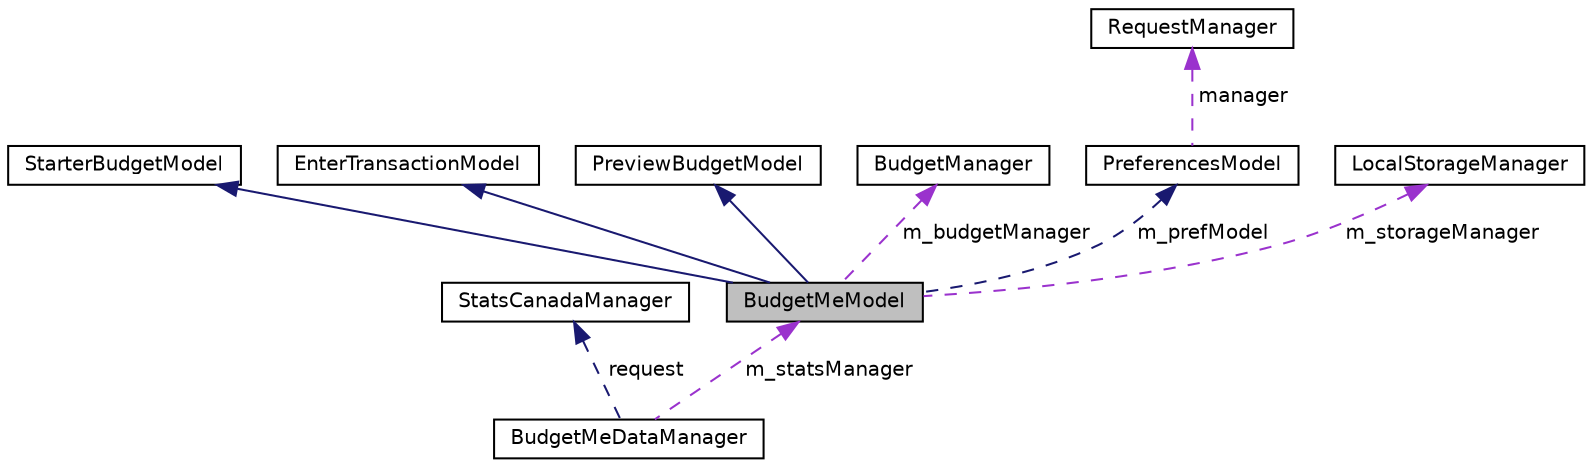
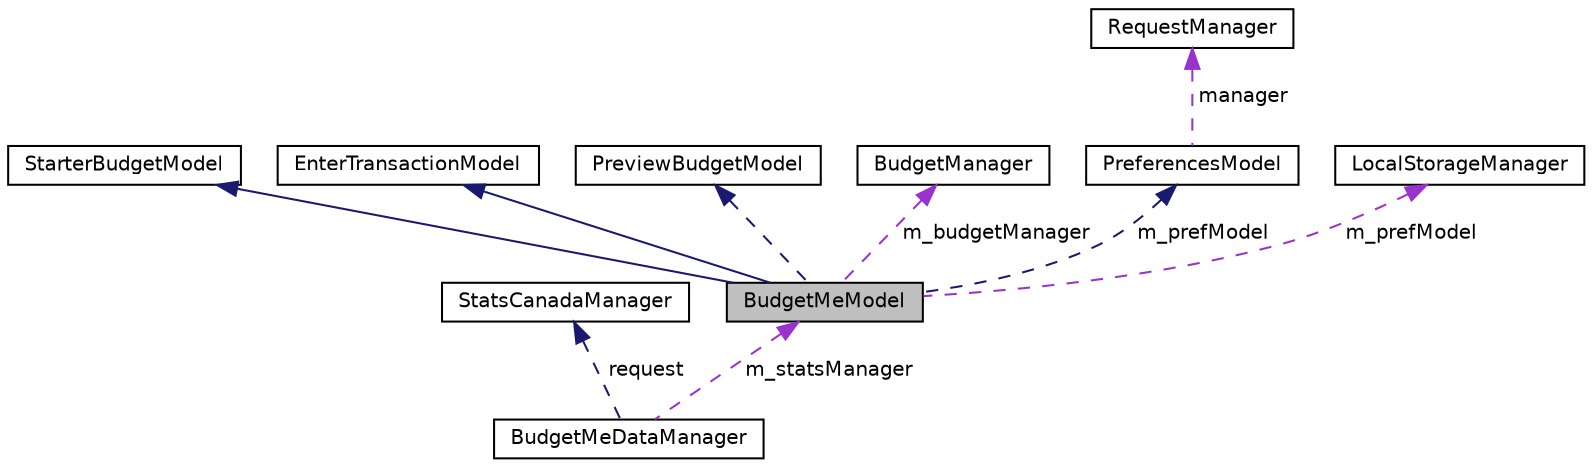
edge "BudgetMeModel" -> "LocalStorageManager": label " m_storageManager" -> " m_prefModel"
edge "BudgetMeModel" -> "PreviewBudgetModel": style solid -> dashed
